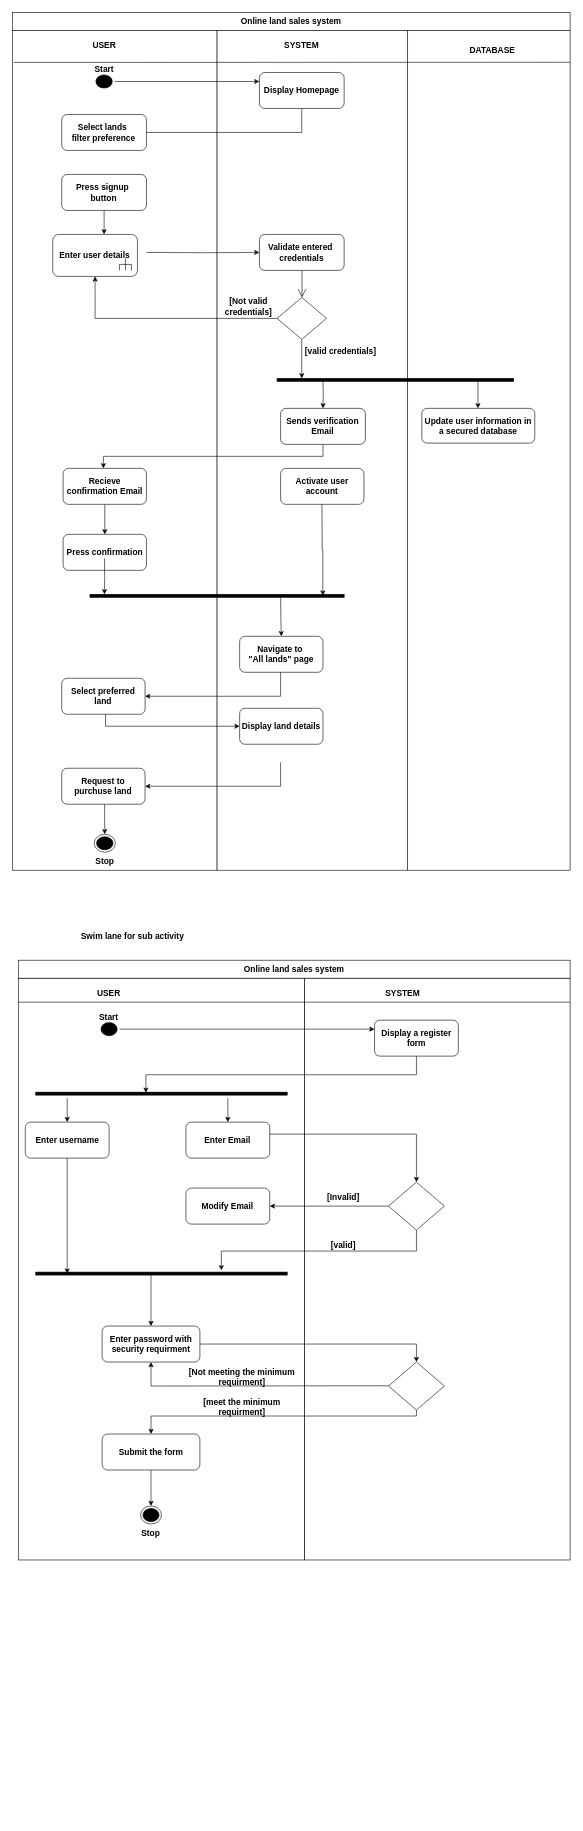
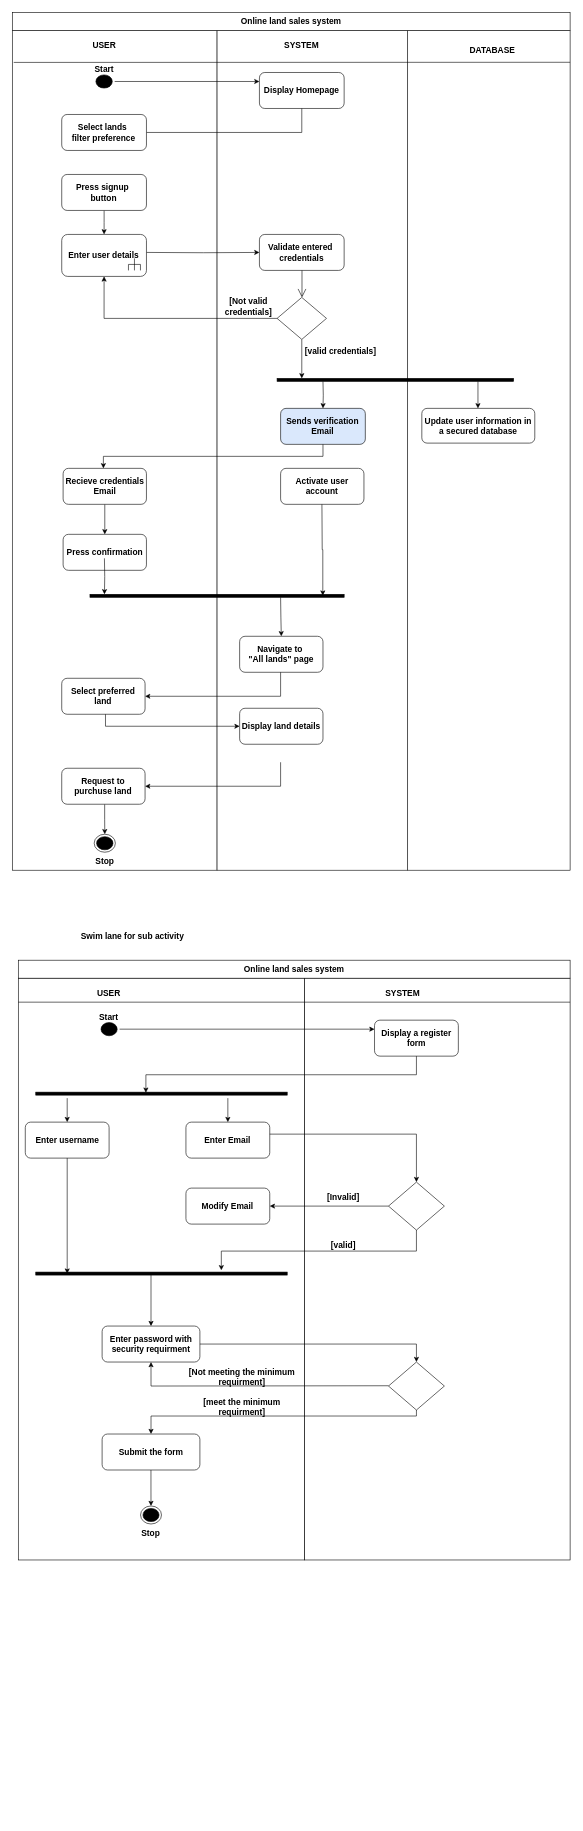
node "Enter user details": moved (95, 255) -> (104, 255)
node "Sends verificationEmail": fillcolor #ffffff -> #dae8fc
node "Recieve confirmation Email": label "Recieve confirmation Email" -> "Recieve credentials Email"
